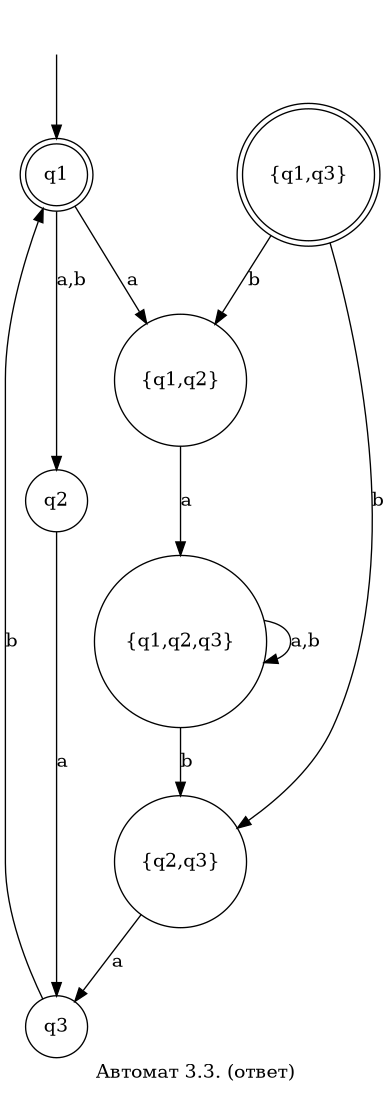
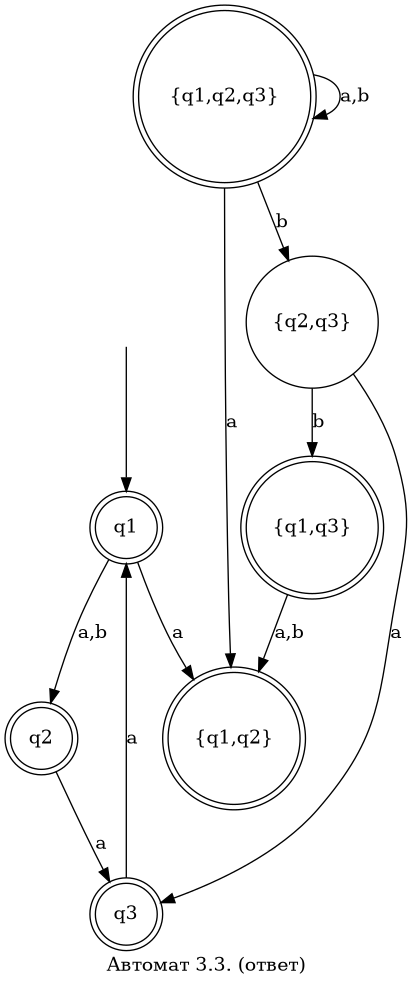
edge "{q1,q3}" -> "{q1,q2}": label "b" -> "a,b"
node "{q1,q2}": shape circle -> doublecircle
edge "{q1,q2}" -> "{q1,q2,q3}": reversed
node "q2": shape circle -> doublecircle
edge "{q1,q3}" -> "{q2,q3}": reversed
edge "q3" -> "q1": label "b" -> "a"
node "{q1,q2,q3}": shape circle -> doublecircle
node "q3": shape circle -> doublecircle
